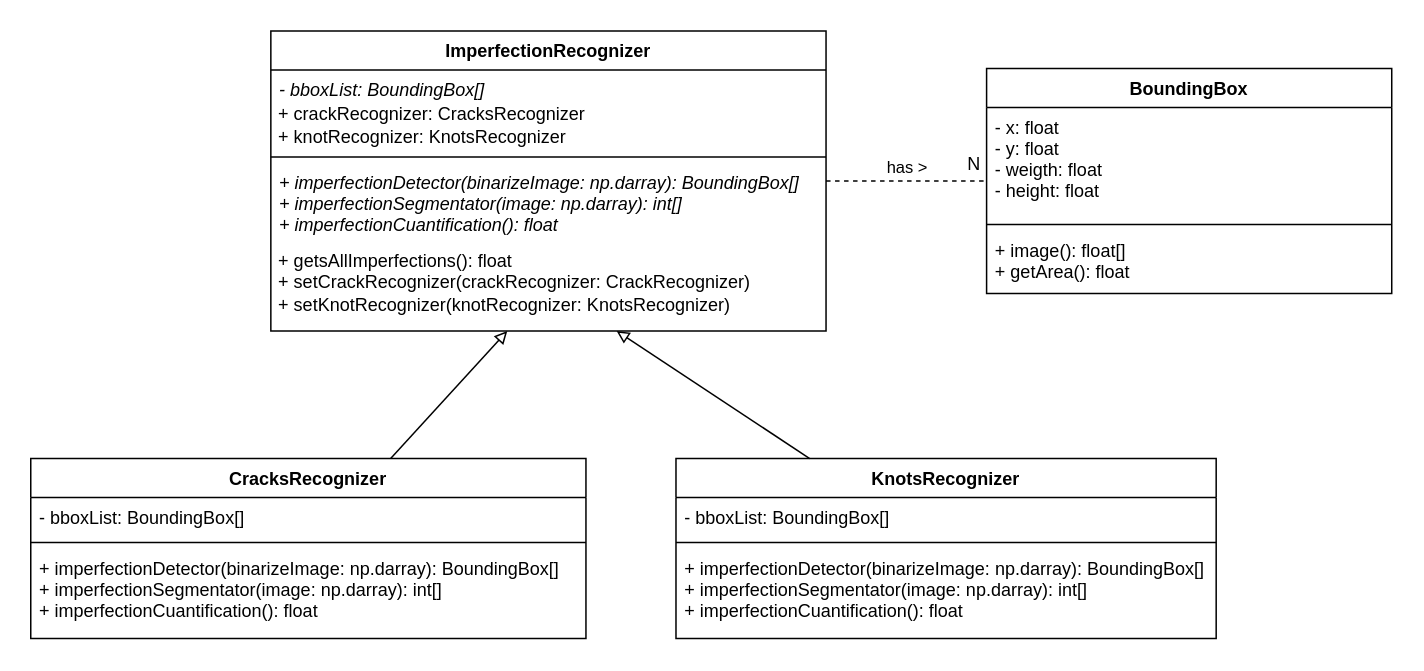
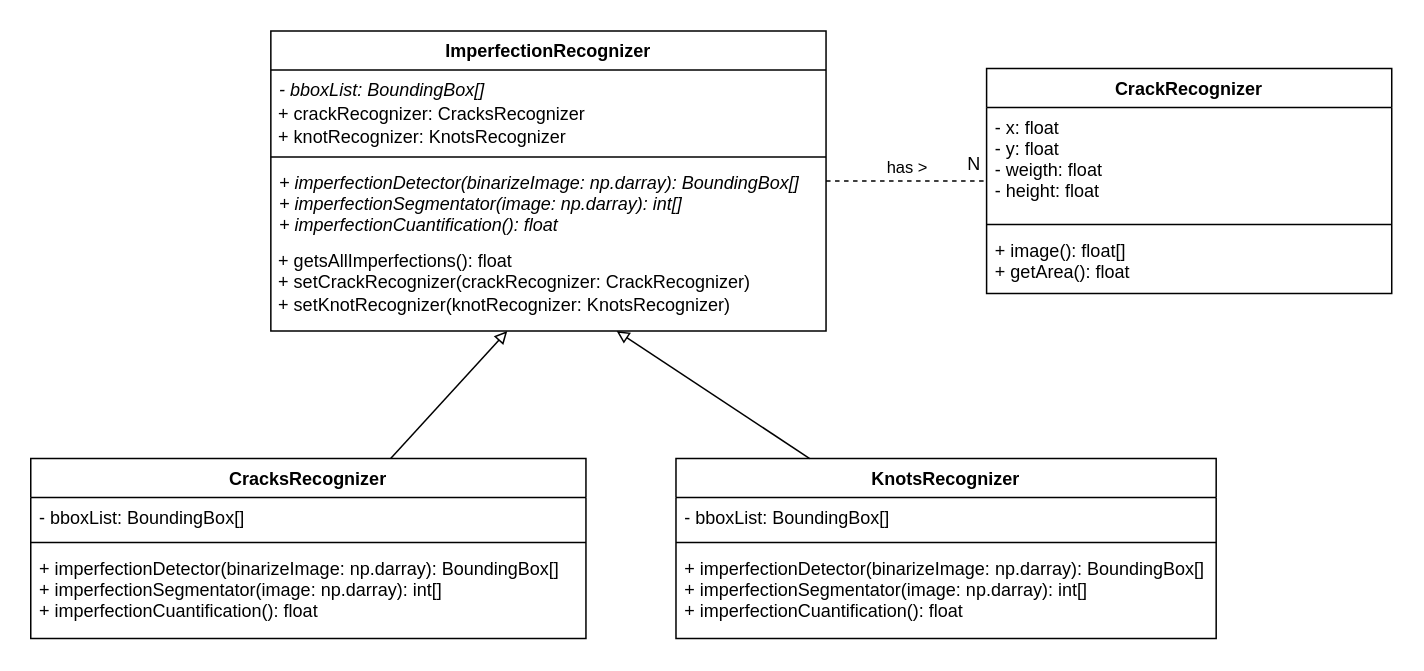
node "BoundingBox": label "BoundingBox" -> "CrackRecognizer"
